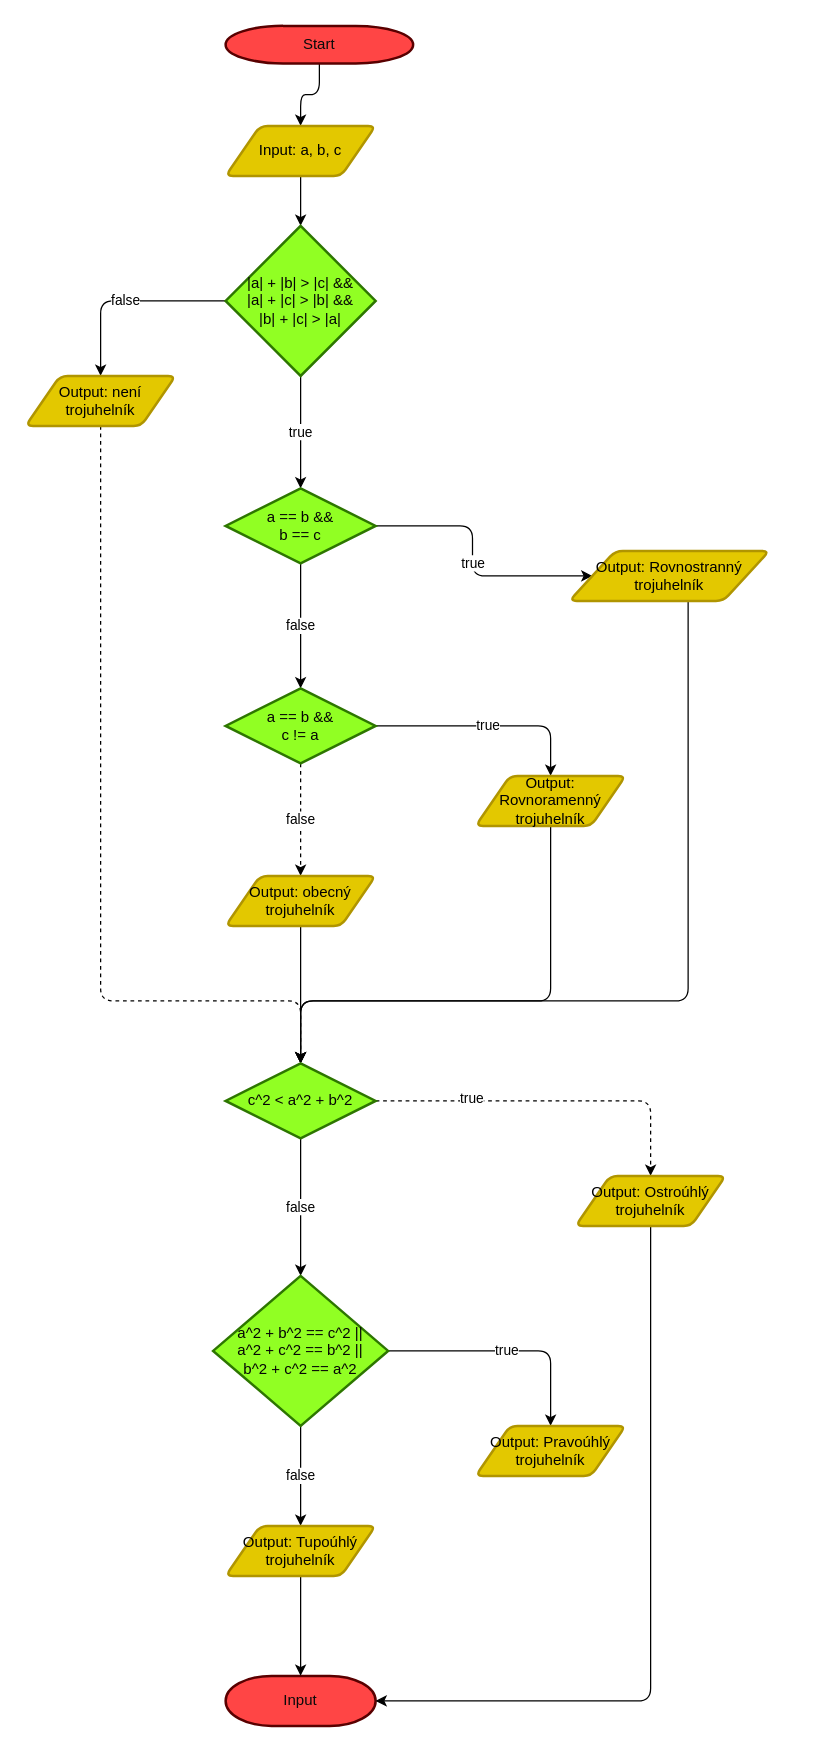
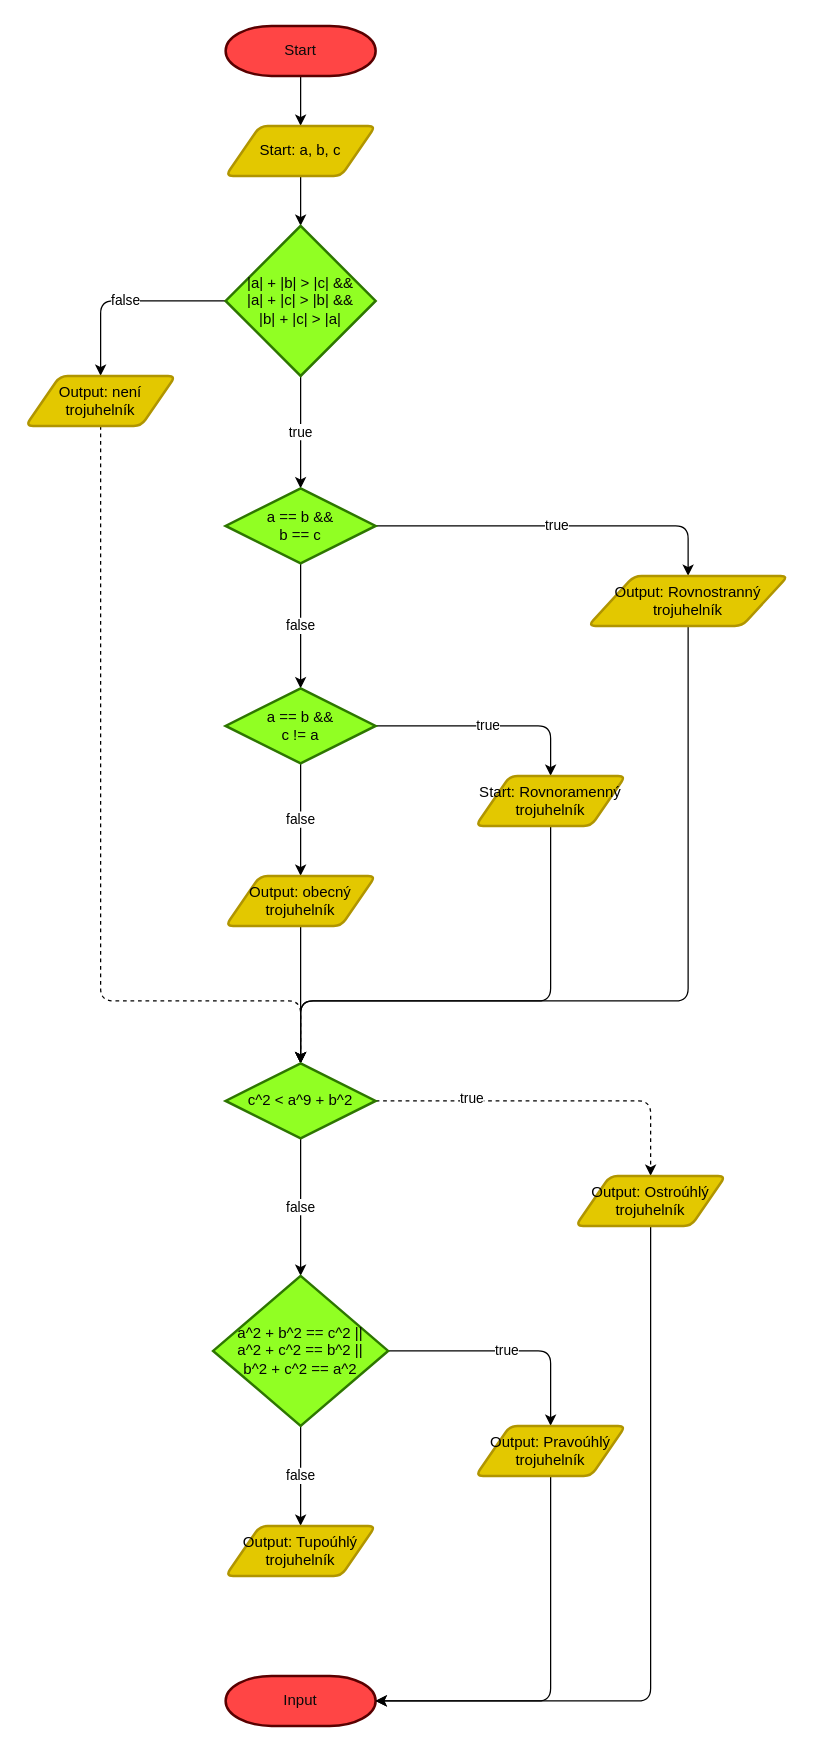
node "Start": size 188x38 -> 150x50
node "Input: a, b, c": label "Input: a, b, c" -> "Start: a, b, c"
node "Output: Rovnostranný trojuhelník": moved (669, 576) -> (688, 601)
edge "a == b && c != a" -> "Output: obecný trojuhelník": style dashed -> solid
node "Output: Rovnoramenný trojuhelník": label "Output: Rovnoramenný trojuhelník" -> "Start: Rovnoramenný trojuhelník"
node "c^2 < a^2 + b^2": label "c^2 < a^2 + b^2" -> "c^2 < a^9 + b^2"
edge "Output: Pravoúhlý trojuhelník" -> "Input": added
edge "Output: Tupoúhlý trojuhelník" -> "Input": removed
